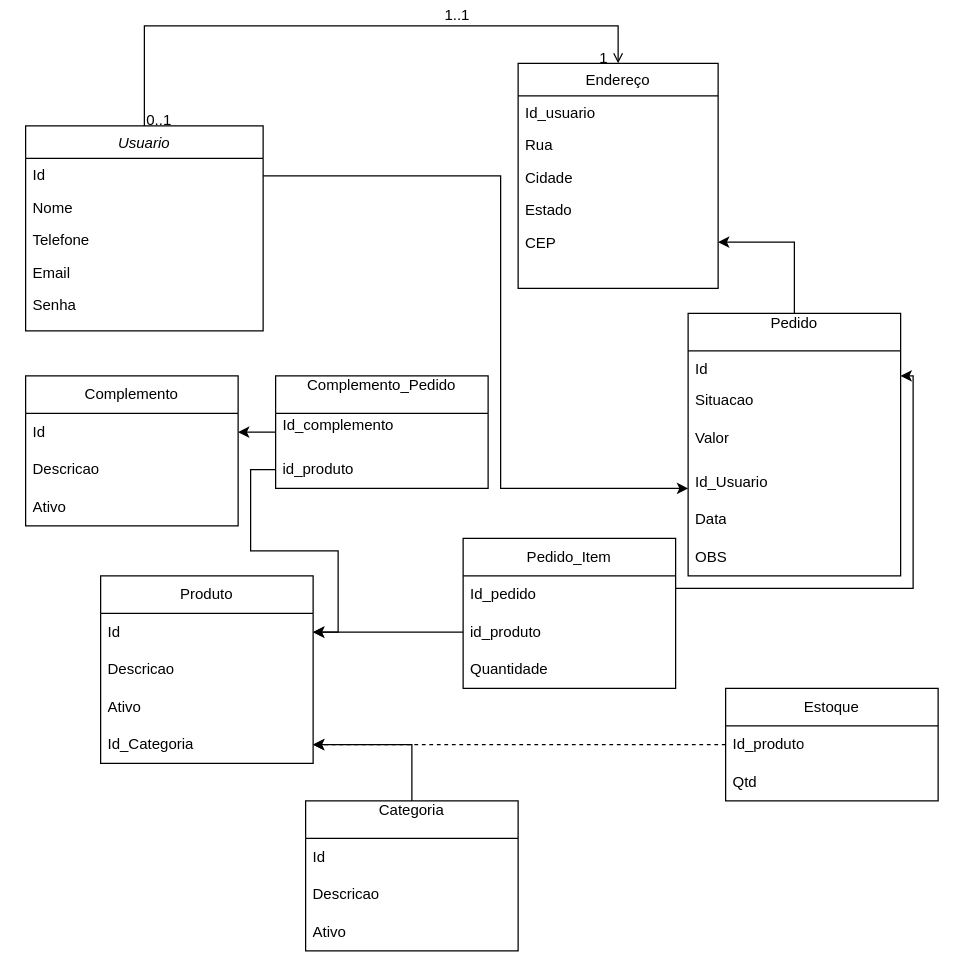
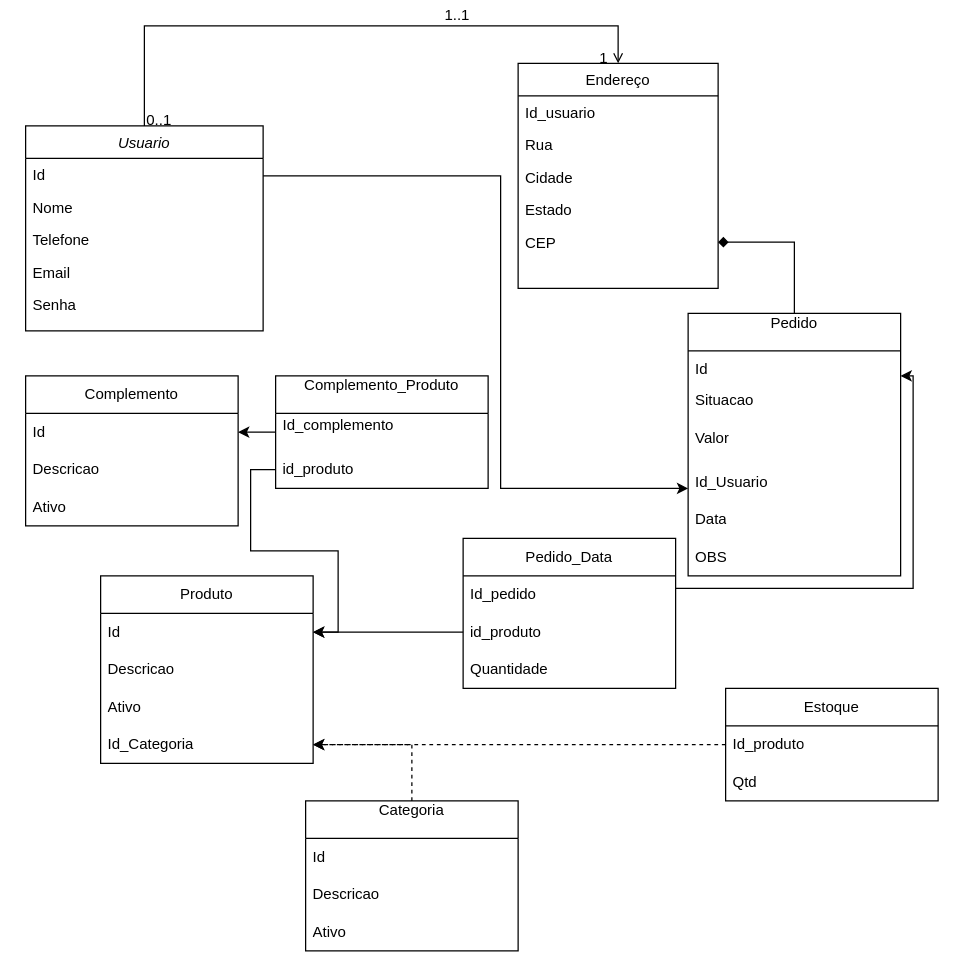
edge "Pedido" -> "CEP": arrowhead classic -> diamond
node "Complemento_Pedido": label "Complemento_Pedido" -> "Complemento_Produto"
node "Pedido_Item": label "Pedido_Item" -> "Pedido_Data"
edge "Categoria" -> "Id_Categoria": style solid -> dashed
